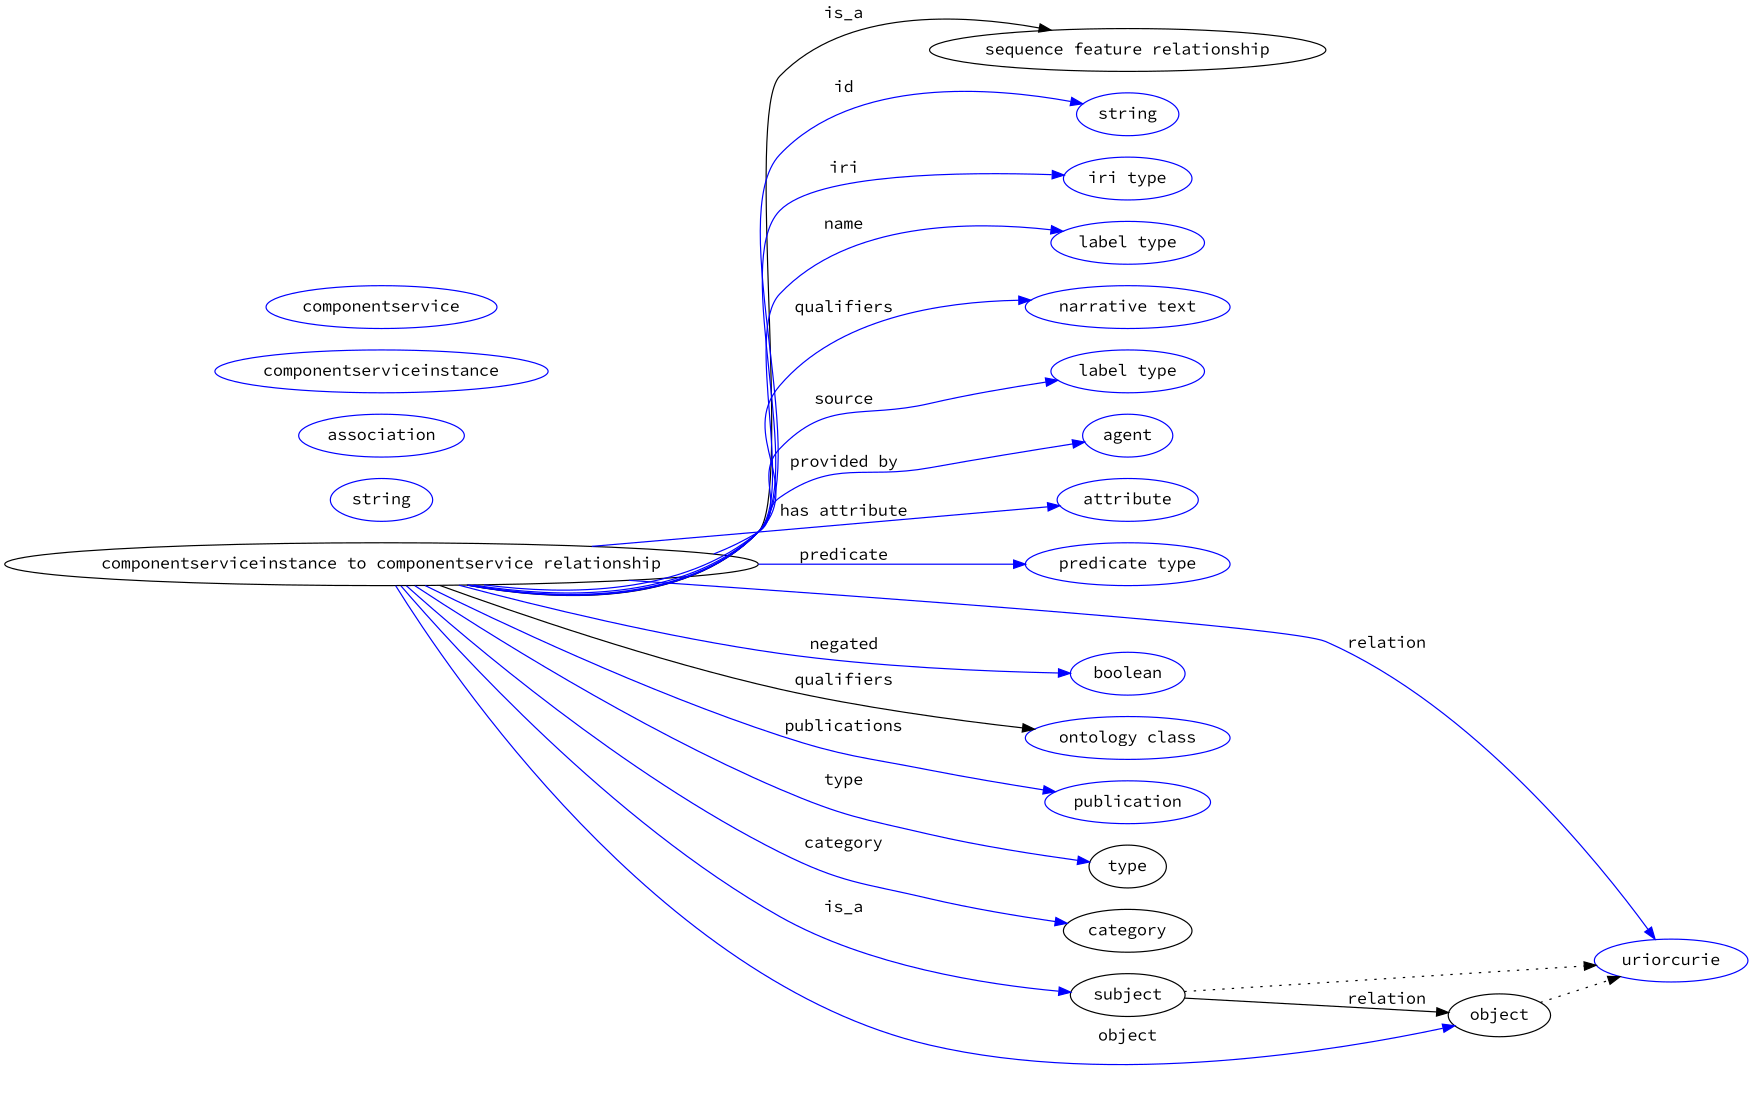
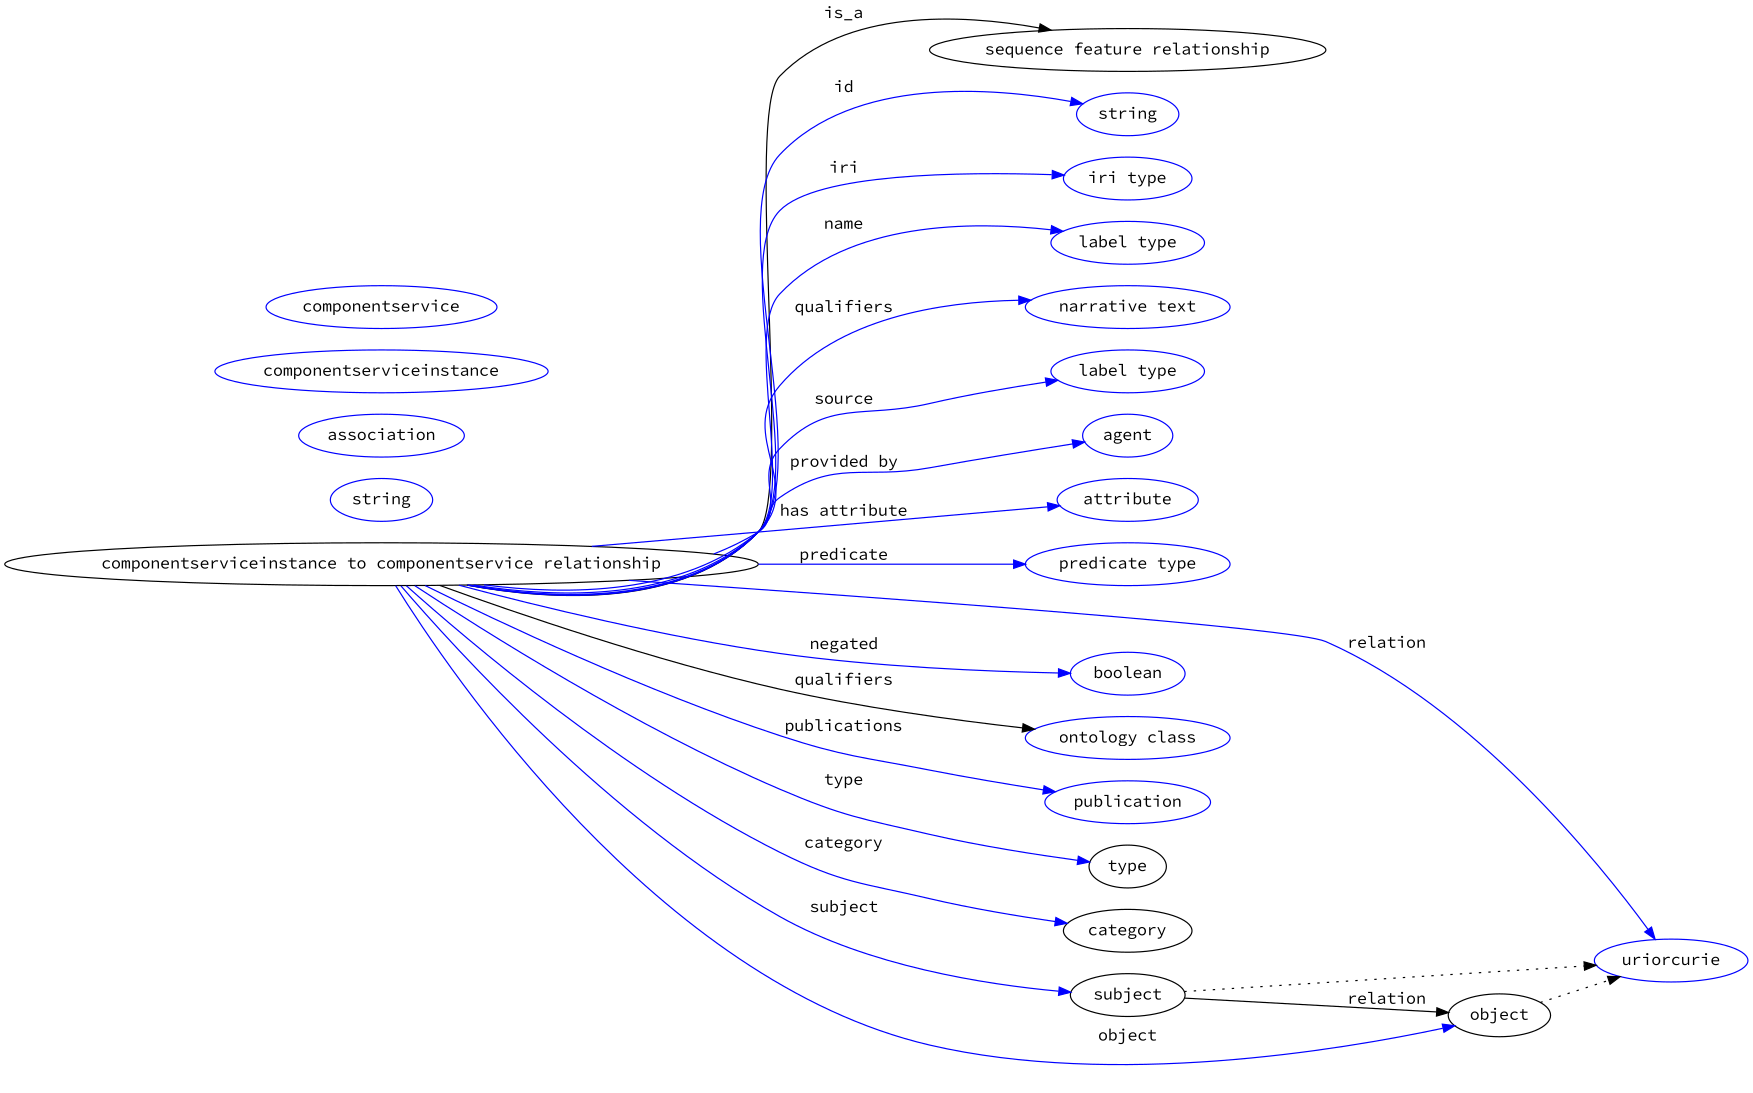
edge "componentserviceinstance to componentservice relationship" -> "subject": label "is_a" -> "subject"
